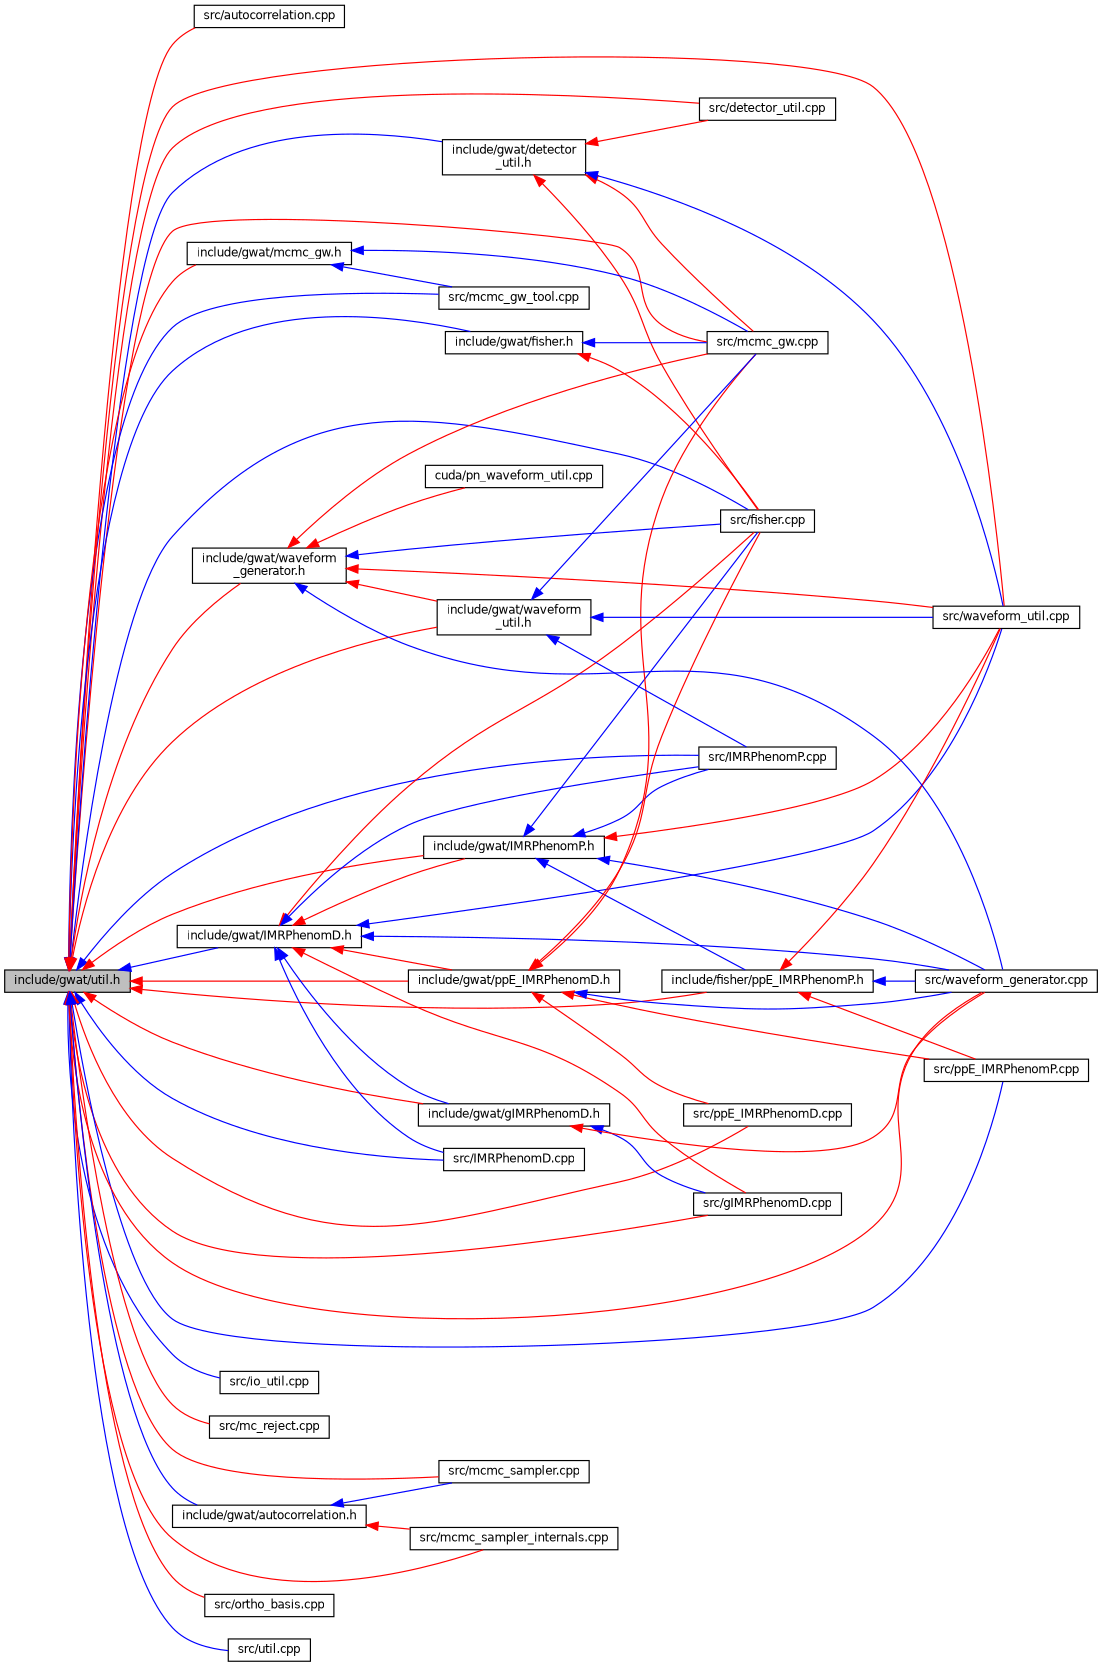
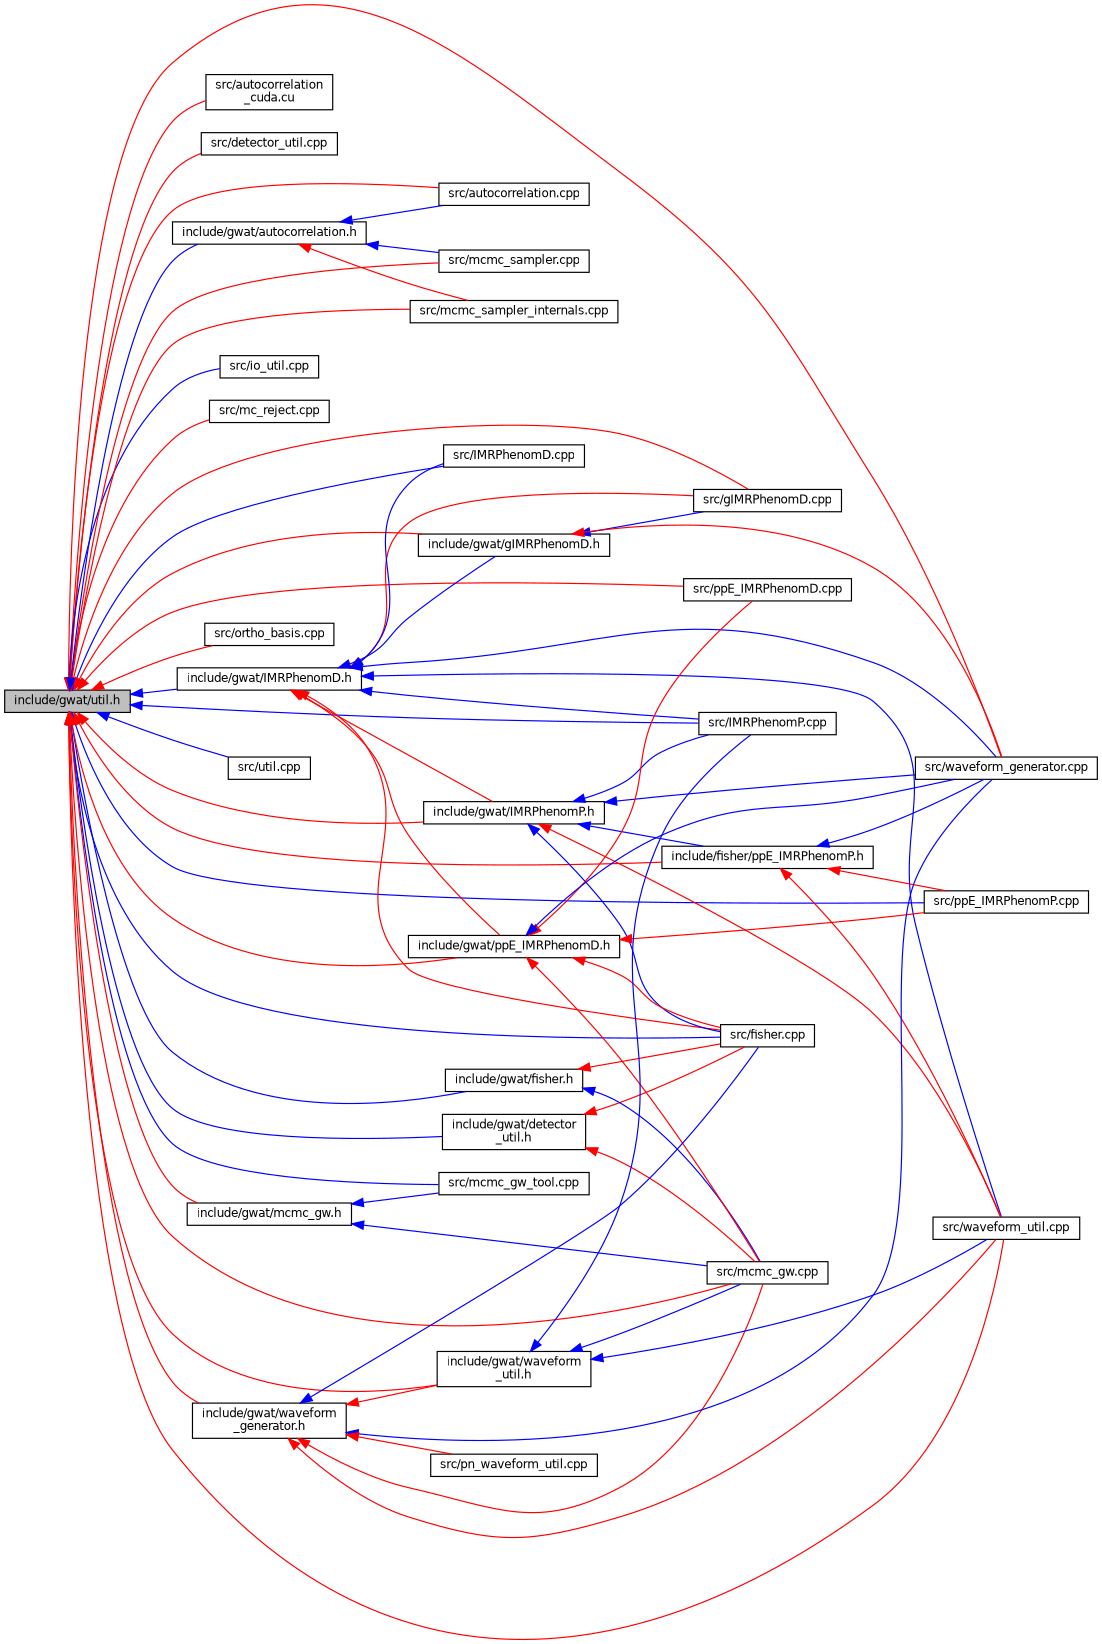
node "src/autocorrelation _cuda.cu": added
edge "src/detector_util.cpp" -> "include/gwat/detector _util.h": removed
edge "src/autocorrelation.cpp" -> "include/gwat/autocorrelation.h": added
edge "src/waveform_util.cpp" -> "include/gwat/detector _util.h": removed
node "cuda/pn_waveform_util.cpp": label "cuda/pn_waveform_util.cpp" -> "src/pn_waveform_util.cpp"
